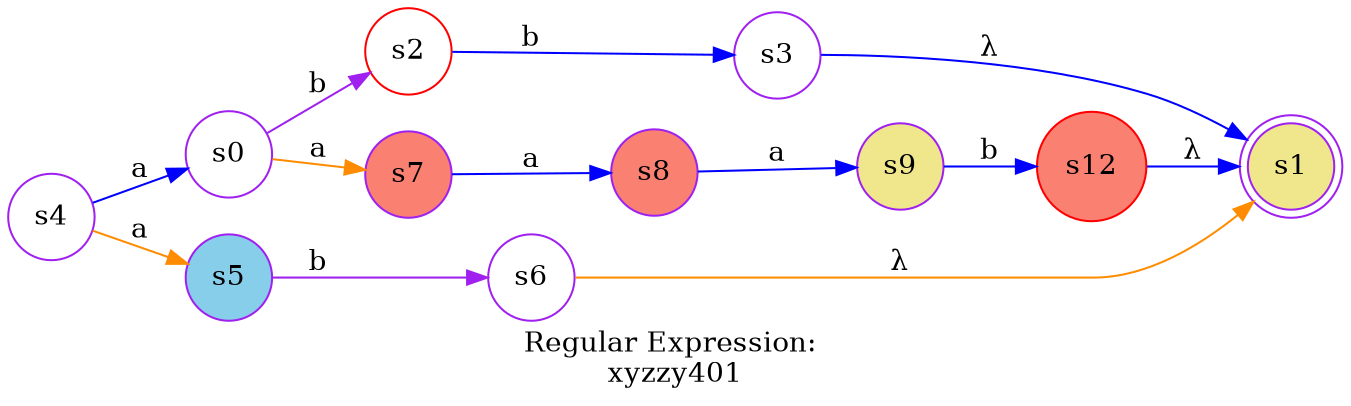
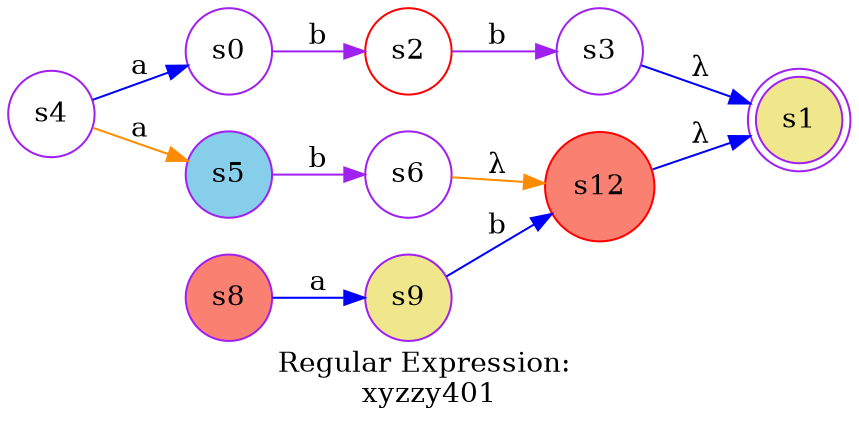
edge "s2" -> "s3": color blue -> purple
node "s7": removed
edge "s6" -> "s1": now "s6" -> "s12"
